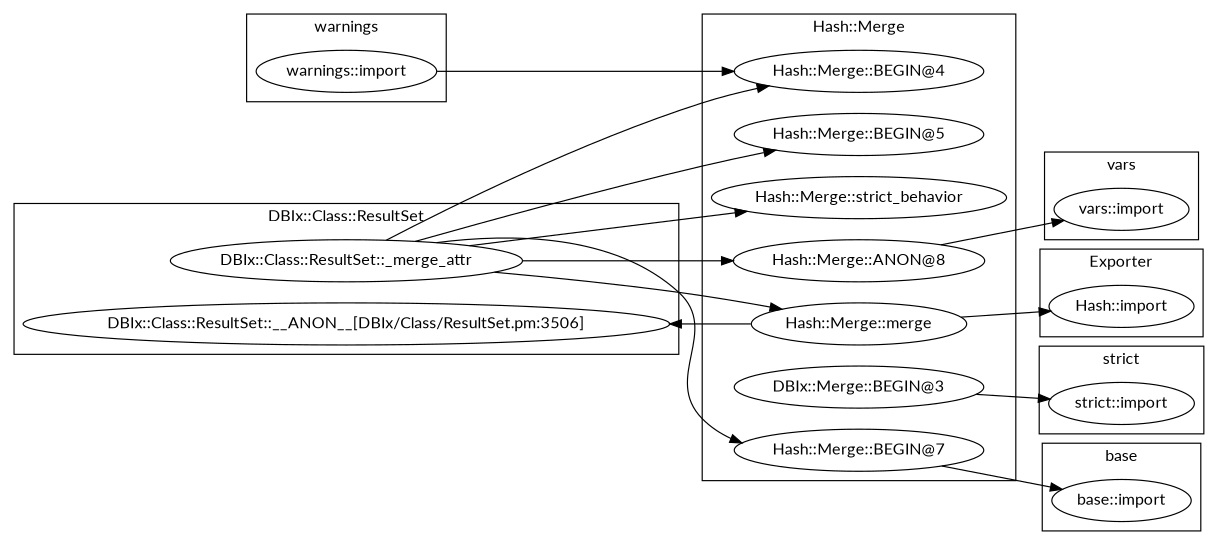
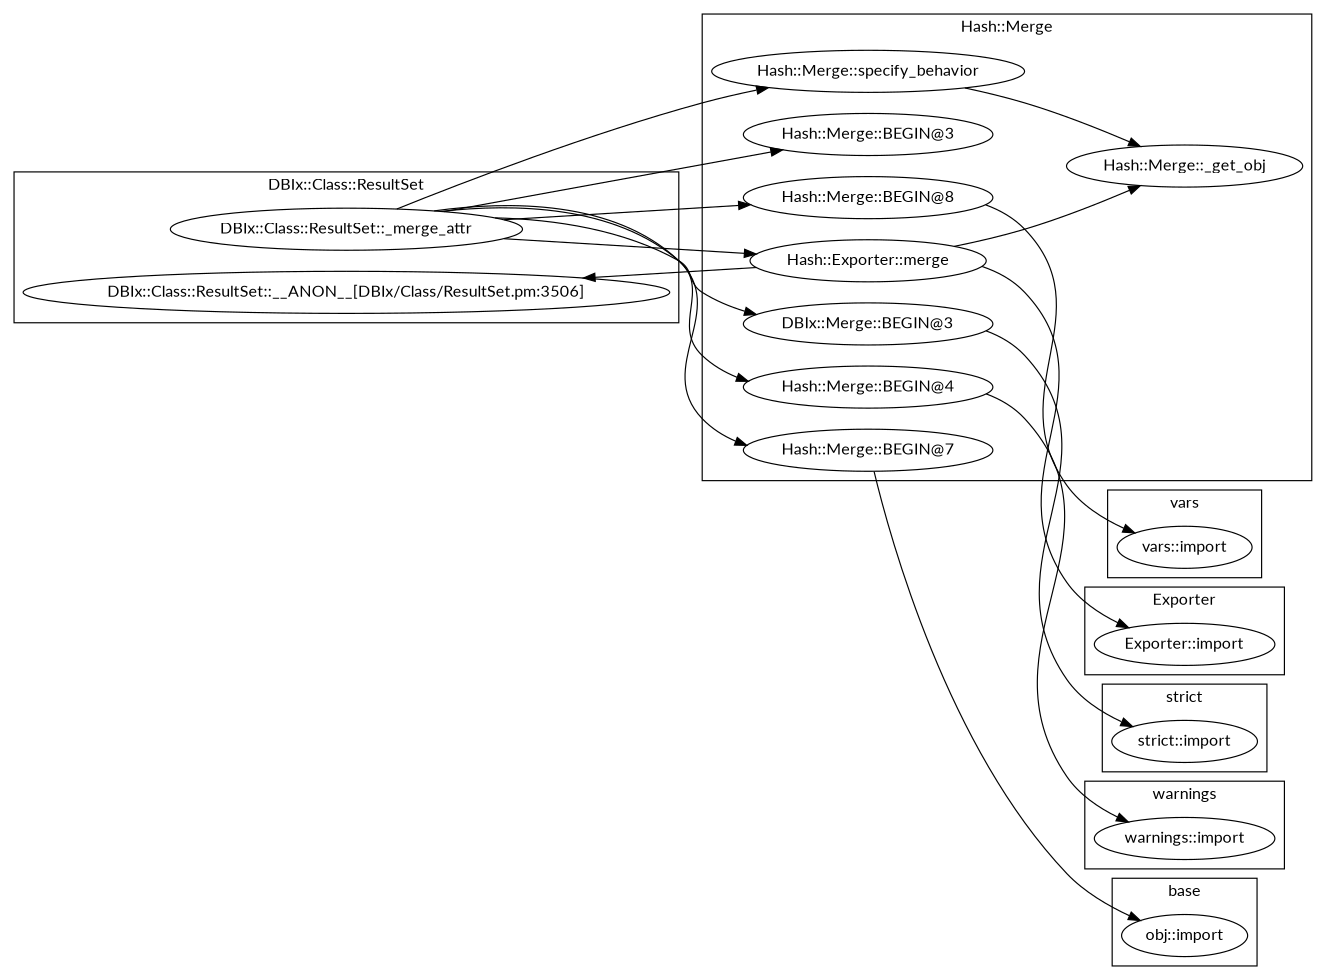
edge "warnings::import" -> "Hash::Merge::BEGIN@4": reversed
node "Hash::Merge::BEGIN@5": label "Hash::Merge::BEGIN@5" -> "Hash::Merge::BEGIN@3"
node "Hash::Merge::_get_obj": added
node "Hash::Merge::strict_behavior": label "Hash::Merge::strict_behavior" -> "Hash::Merge::specify_behavior"
edge "DBIx::Class::ResultSet::_merge_attr" -> "DBIx::Merge::BEGIN@3": added
node "Hash::Merge::ANON@8": label "Hash::Merge::ANON@8" -> "Hash::Merge::BEGIN@8"
node "Hash::import": label "Hash::import" -> "Exporter::import"
node "Hash::Merge::merge": label "Hash::Merge::merge" -> "Hash::Exporter::merge"
node "base::import": label "base::import" -> "obj::import"
